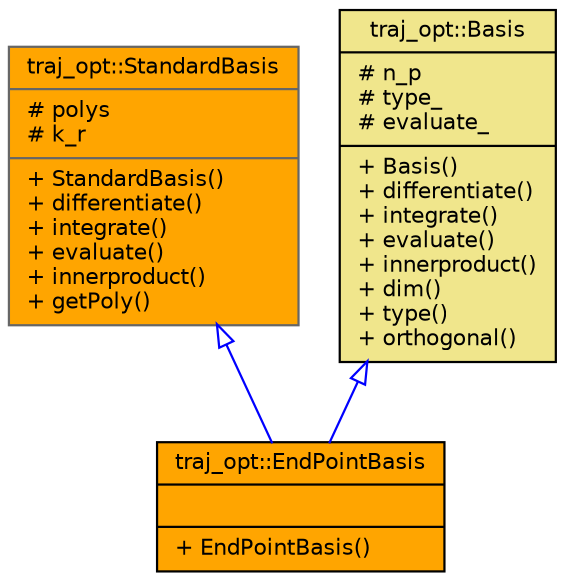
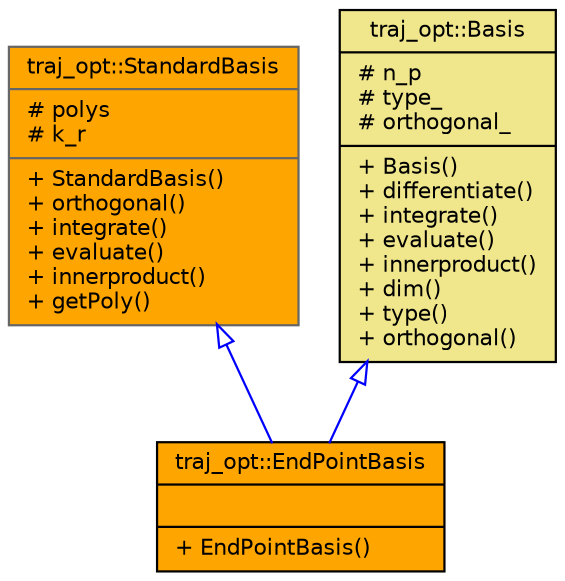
node "traj_opt::Basis": text "# evaluate_" -> "# orthogonal_"
node "traj_opt::StandardBasis": text "+ differentiate()" -> "+ orthogonal()"
